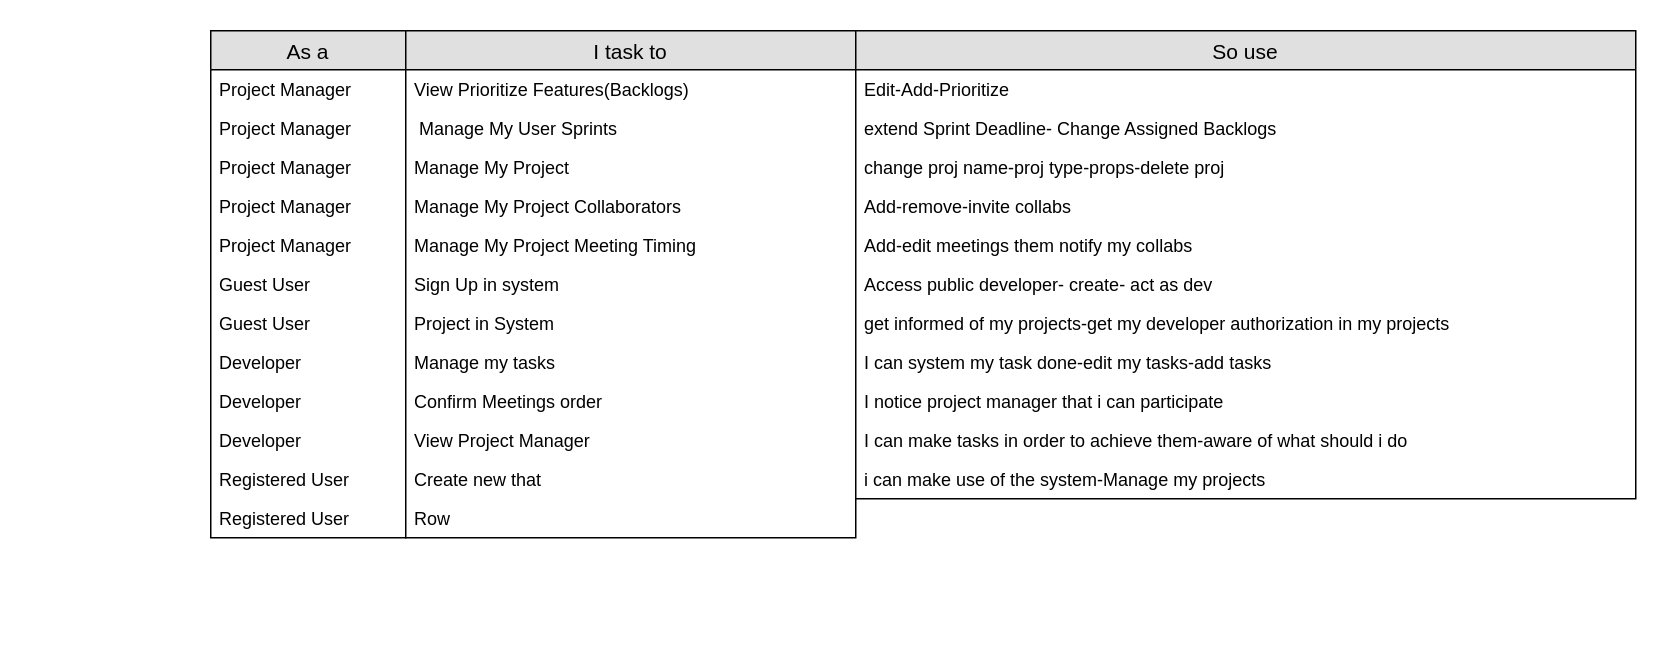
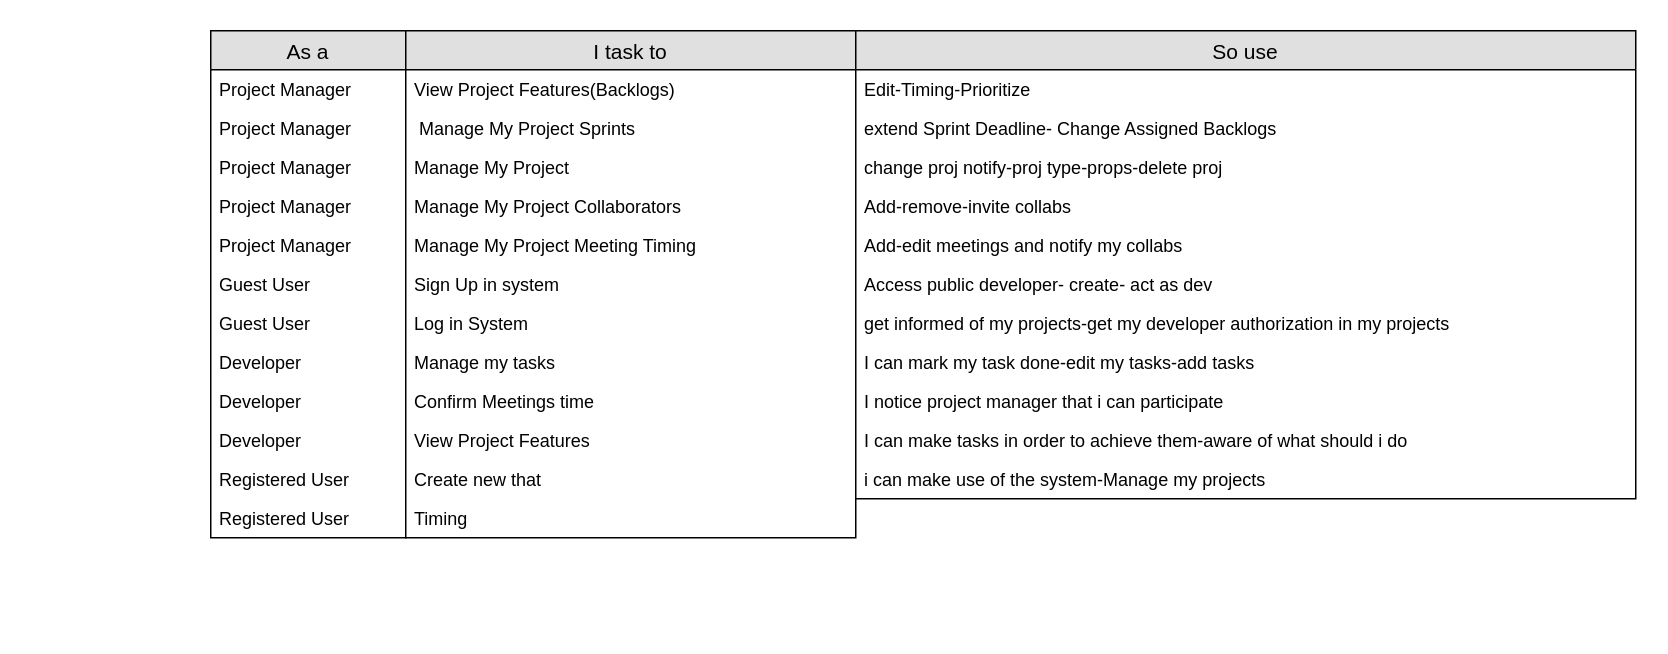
node "View Prioritize Features(Backlogs)": label "View Prioritize Features(Backlogs)" -> "View Project Features(Backlogs)"
node "Edit-Add-Prioritize": label "Edit-Add-Prioritize" -> "Edit-Timing-Prioritize"
node "Manage My User Sprints": label "Manage My User Sprints" -> "Manage My Project Sprints"
node "change proj name-proj type-props-delete proj": label "change proj name-proj type-props-delete proj" -> "change proj notify-proj type-props-delete proj"
node "Add-edit meetings them notify my collabs": label "Add-edit meetings them notify my collabs" -> "Add-edit meetings and notify my collabs"
node "Project in System": label "Project in System" -> "Log in System"
node "I can system my task done-edit my tasks-add tasks": label "I can system my task done-edit my tasks-add tasks" -> "I can mark my task done-edit my tasks-add tasks"
node "Confirm Meetings order": label "Confirm Meetings order" -> "Confirm Meetings time"
node "View Project Manager": label "View Project Manager" -> "View Project Features"
node "Row": label "Row" -> "Timing"
